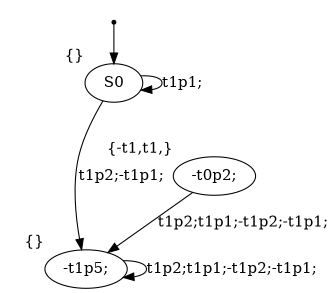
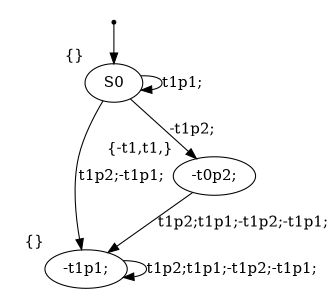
edge "S0 {}" -> "-t0p2; {-t1,t1,}": added, label "-t1p2;"
node "-t1p5; {}": label "-t1p5; {}" -> "-t1p1; {}"
